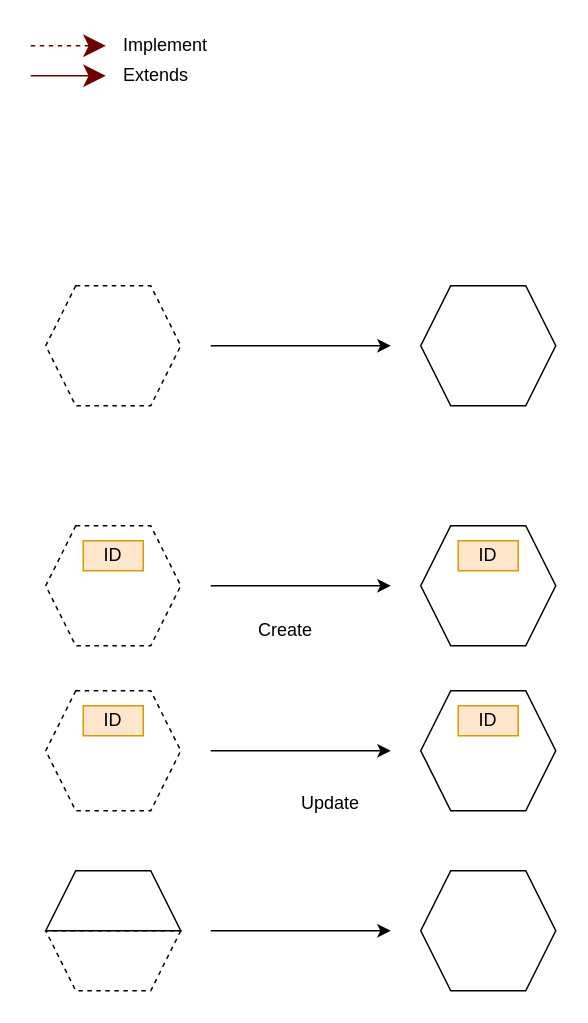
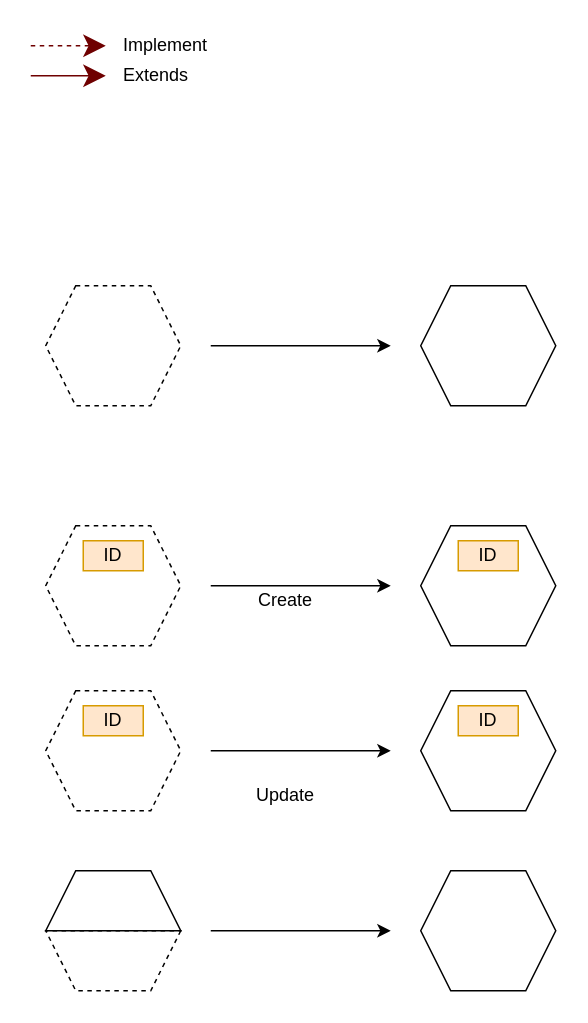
node "Create": moved (286, 631) -> (286, 601)
node "Update": moved (331, 803) -> (286, 796)
